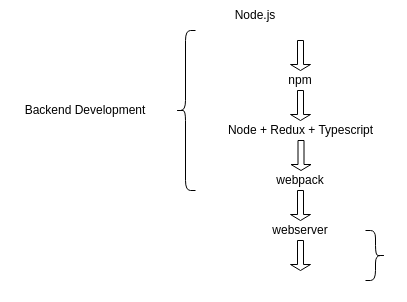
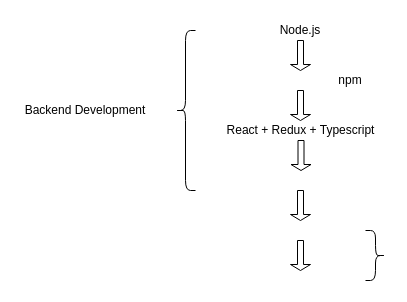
node "Node.js": moved (256, 16) -> (301, 31)
node "npm": moved (301, 81) -> (351, 81)
node "Node + Redux + Typescript": label "Node + Redux + Typescript" -> "React + Redux + Typescript"
node "webpack": removed
node "webserver": removed
